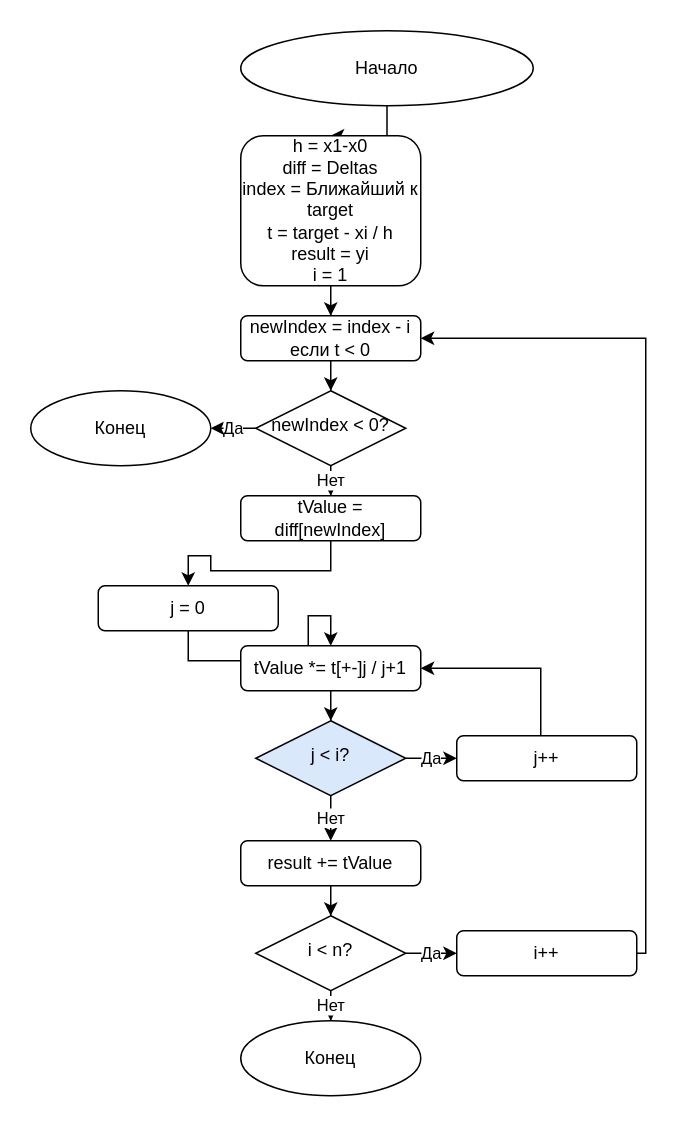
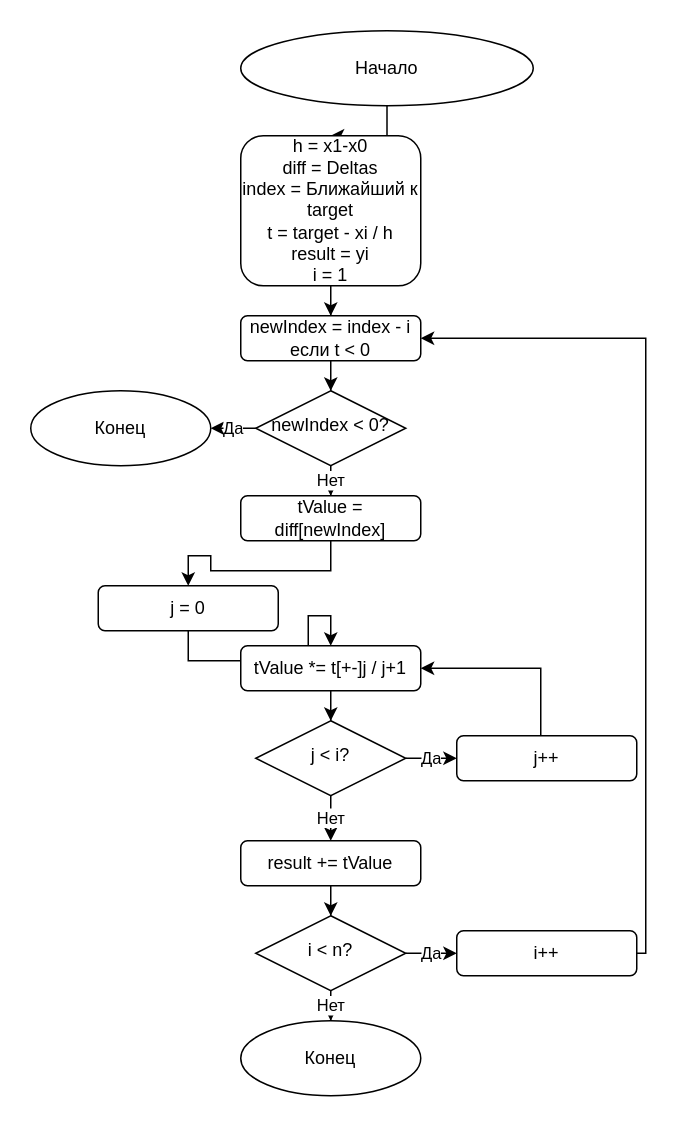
node "j < i?": fillcolor #dae8fc -> #ffffff
